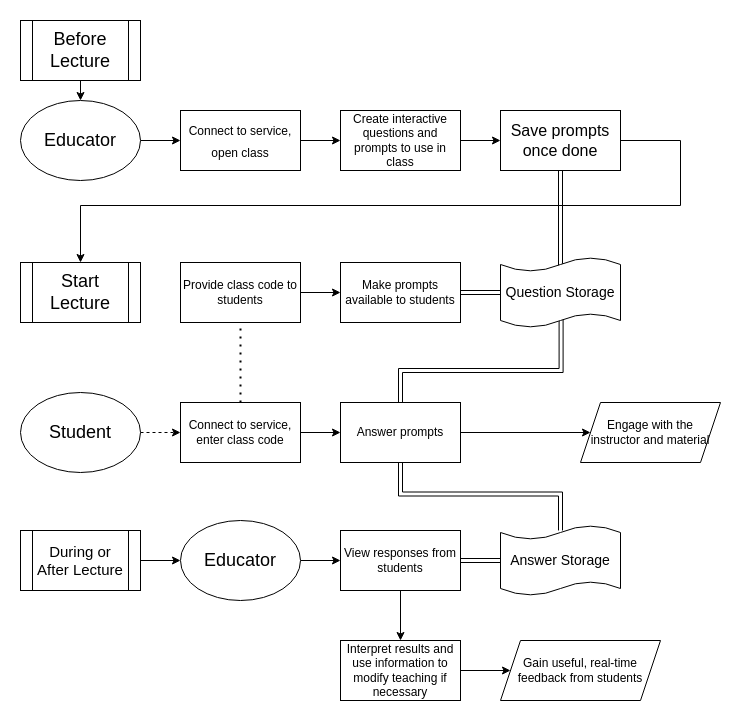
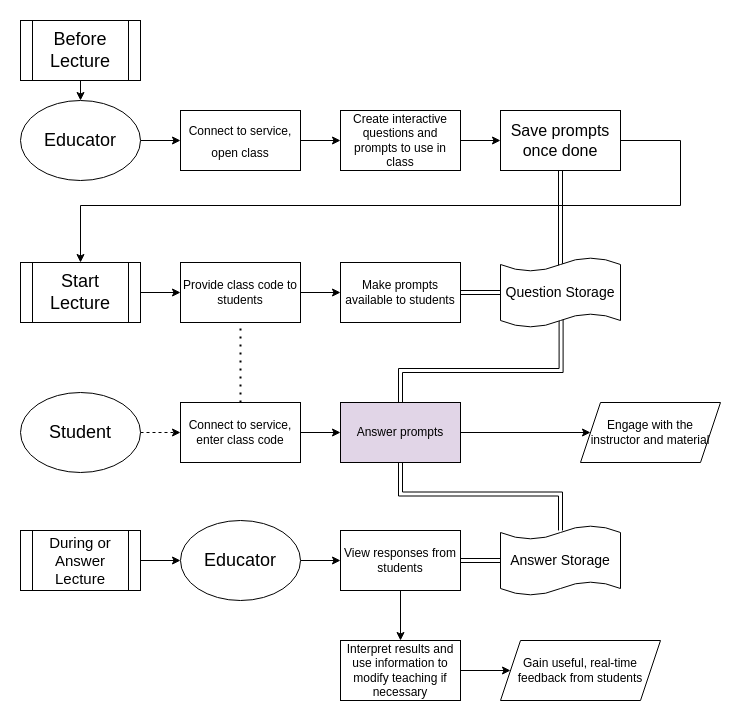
edge "Start Lecture" -> "Provide class code to students": added
node "Answer prompts": fillcolor #ffffff -> #e1d5e7
node "During or After Lecture": label "During or After Lecture" -> "During or Answer Lecture"
